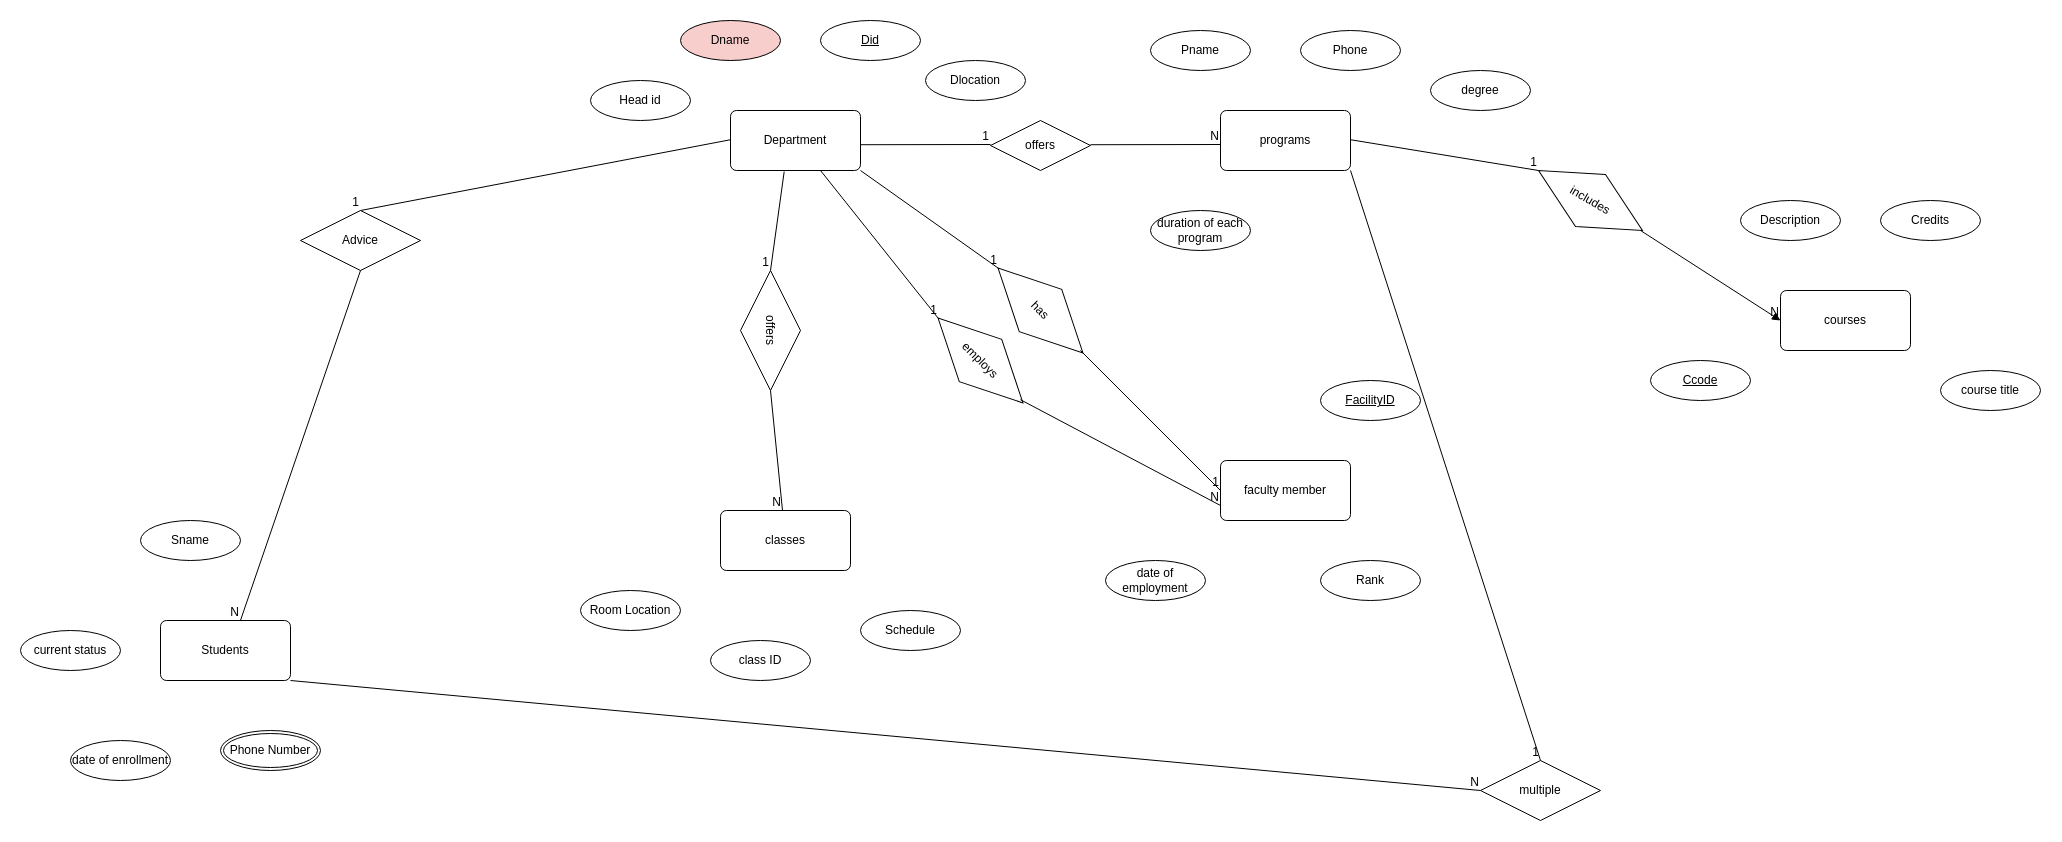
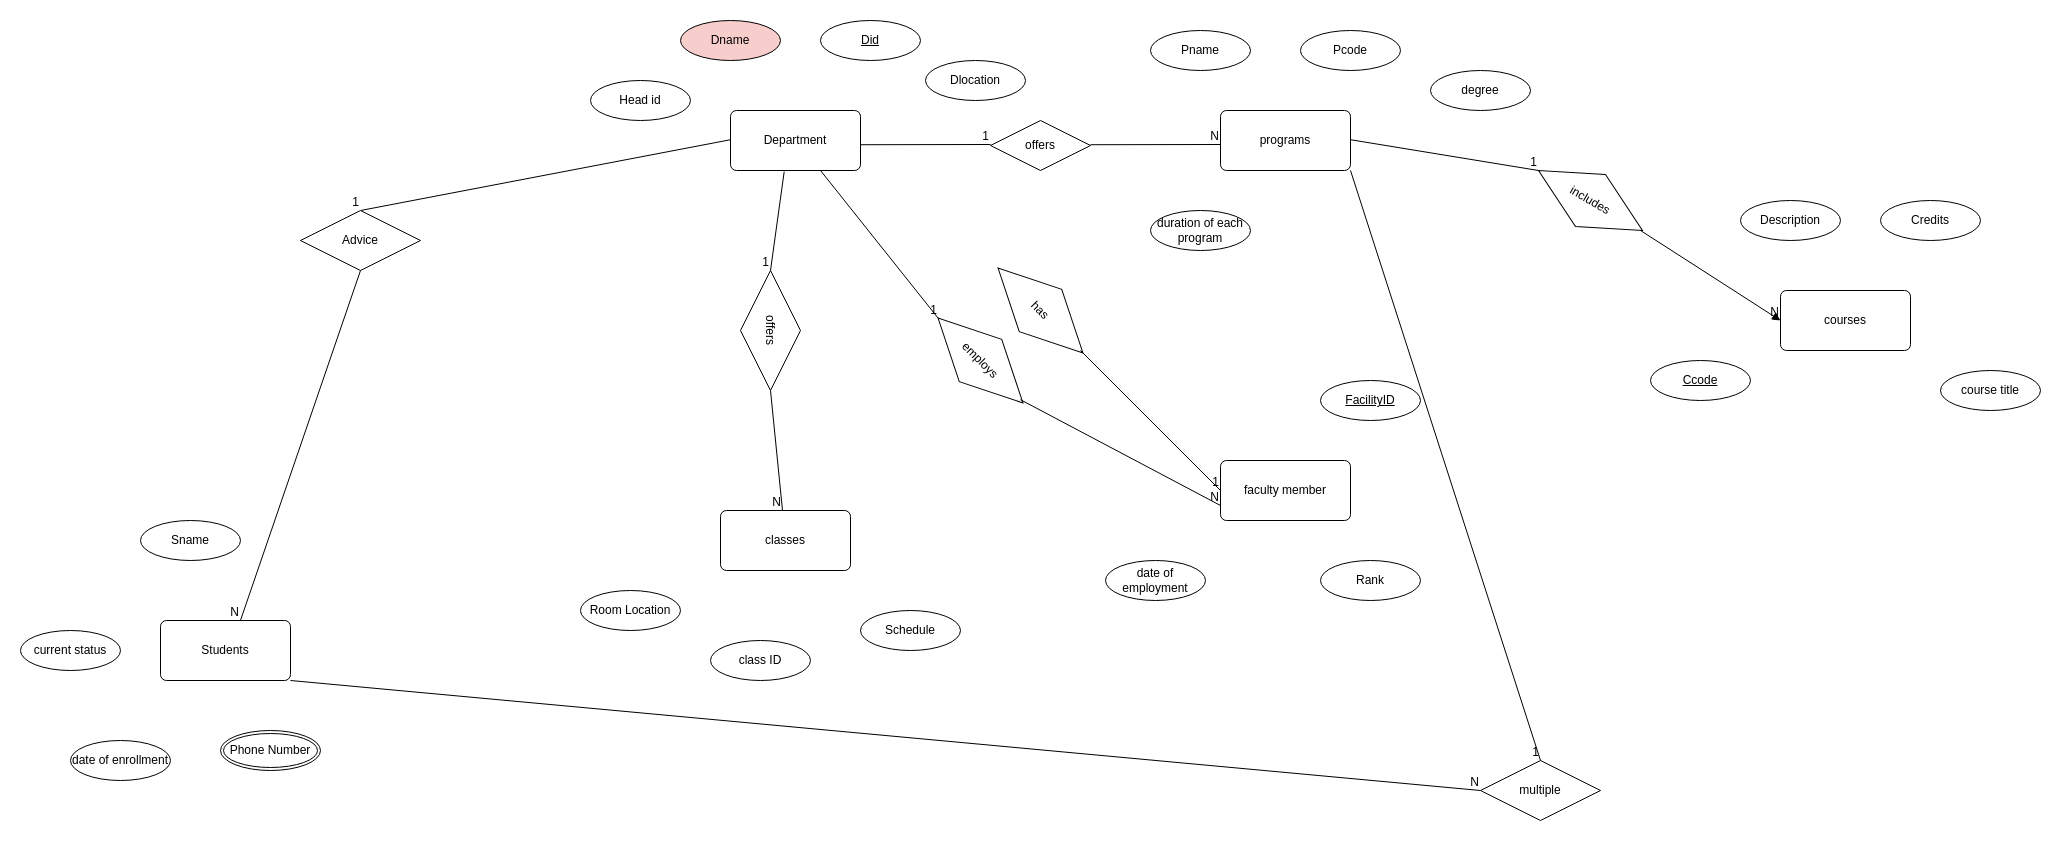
node "Phone": label "Phone" -> "Pcode"
edge "Department" -- "has": removed, label "1"
